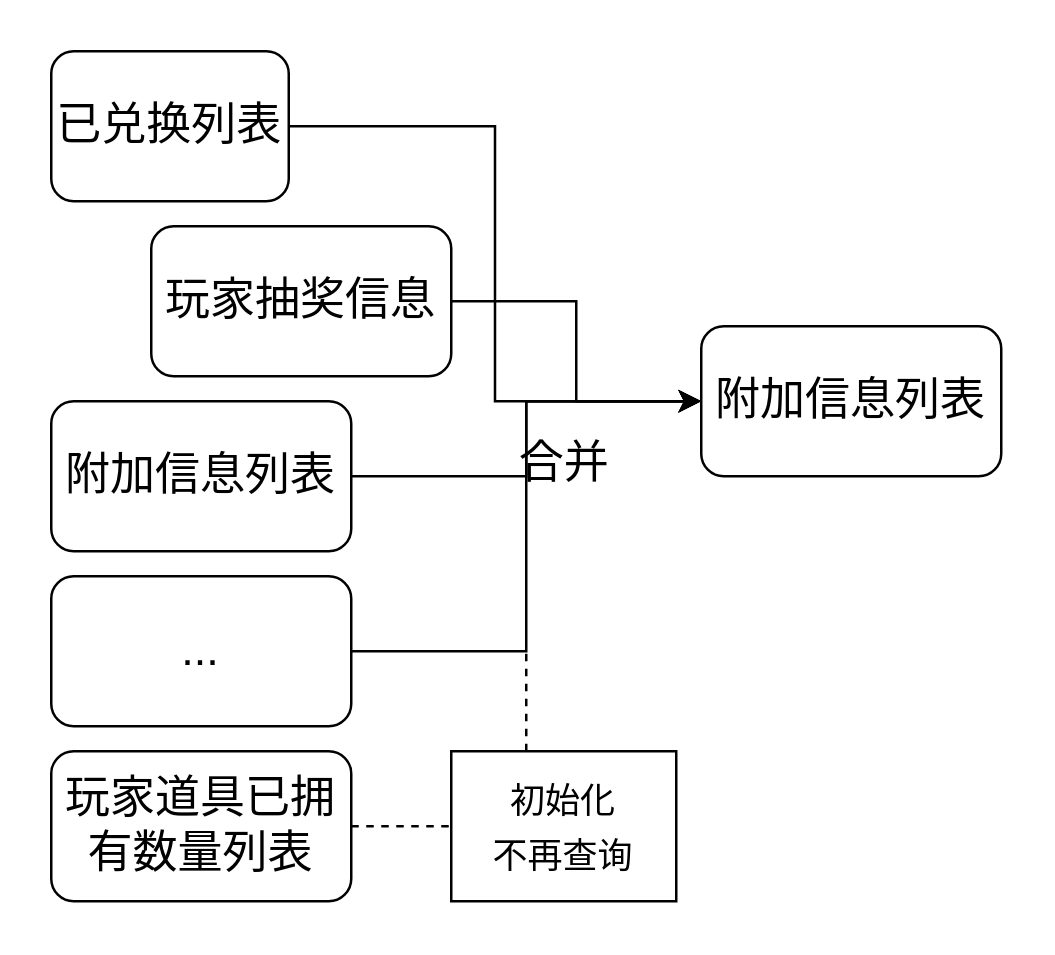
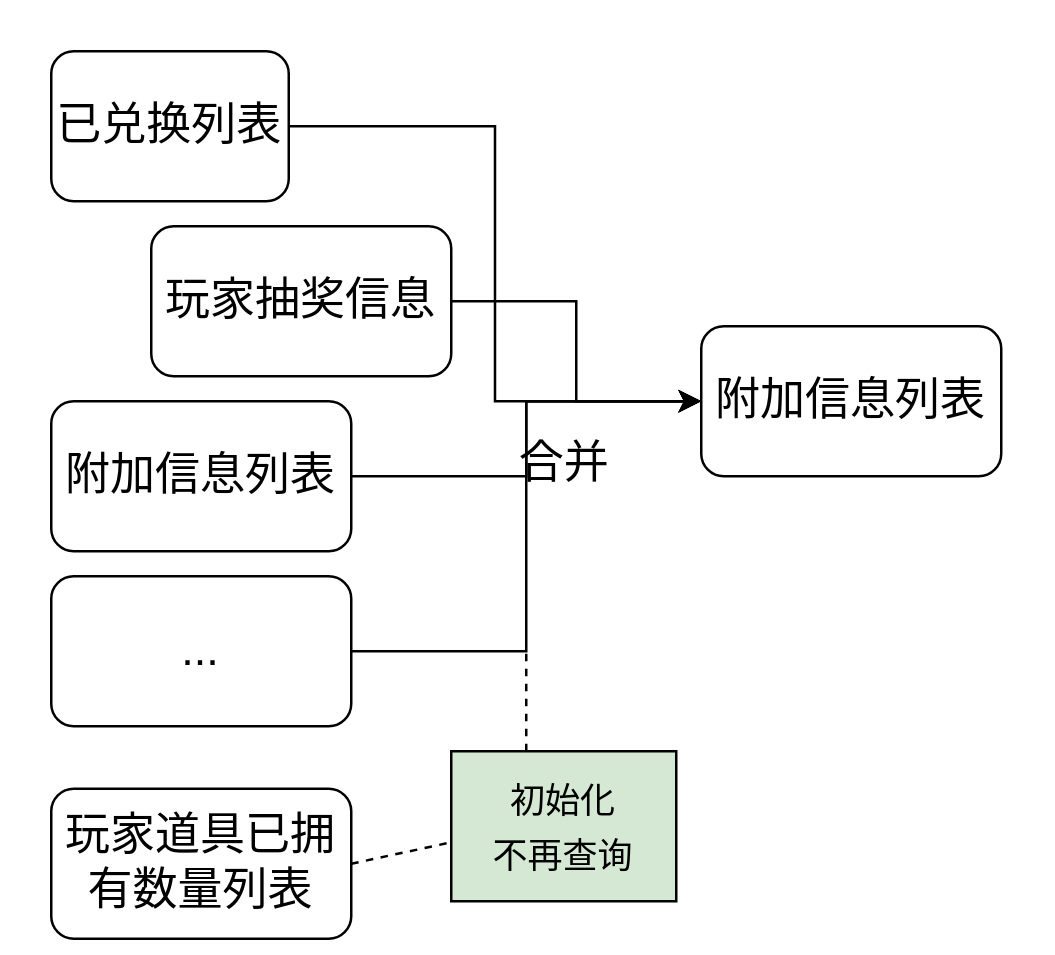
node "玩家道具已拥有数量列表": moved (201, 826) -> (201, 864)
node "初始化 不再查询": fillcolor #ffffff -> #d5e8d4
